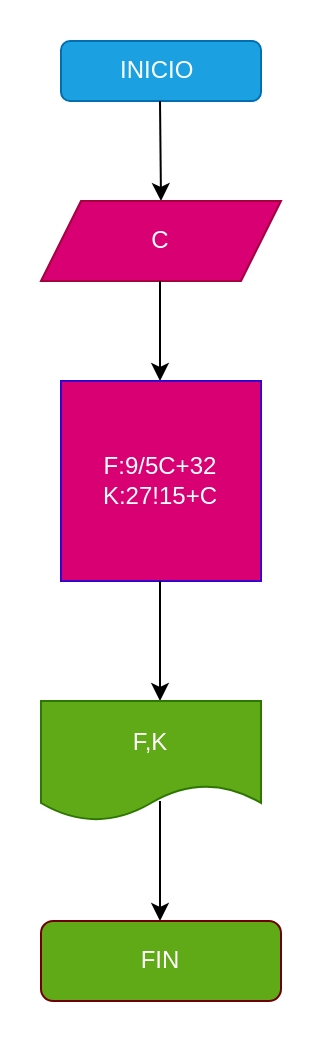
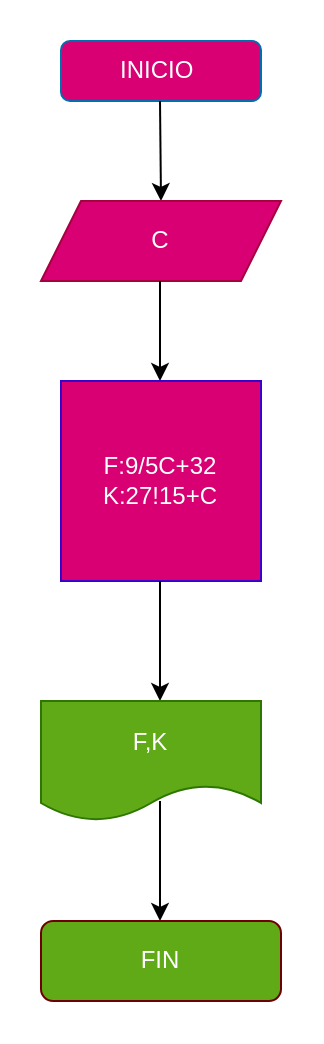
node "INICIO": fillcolor #1ba1e2 -> #d80073
